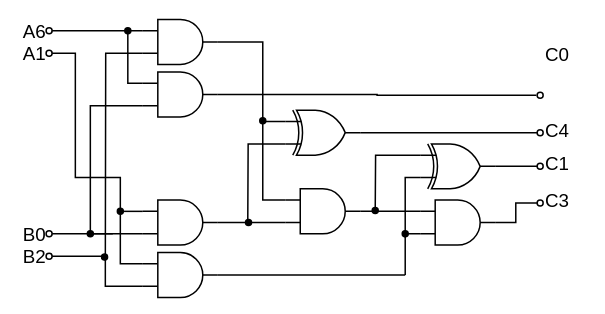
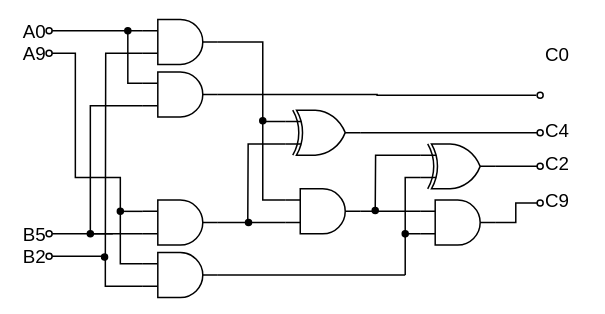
node "A6": label "A6" -> "A0"
node "A1": label "A1" -> "A9"
node "C1": label "C1" -> "C2"
node "C3": label "C3" -> "C9"
node "B0": label "B0" -> "B5"
